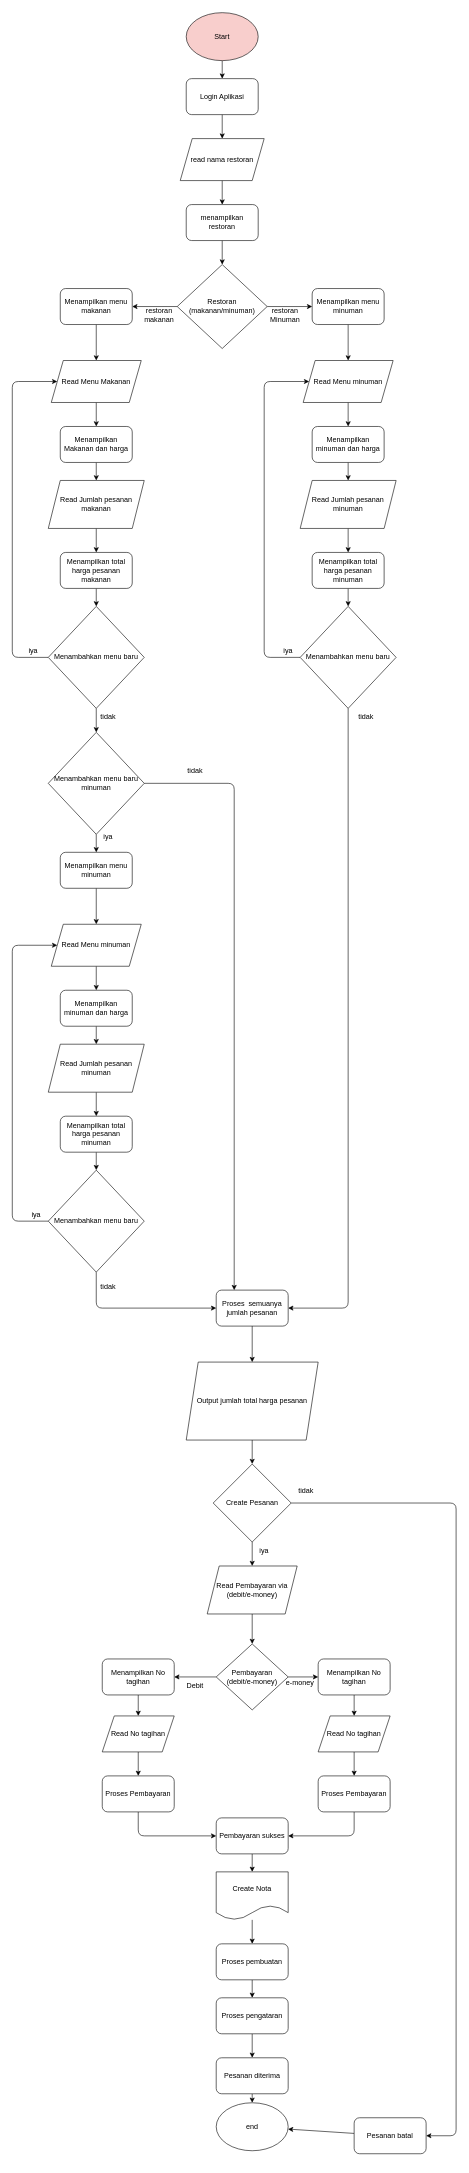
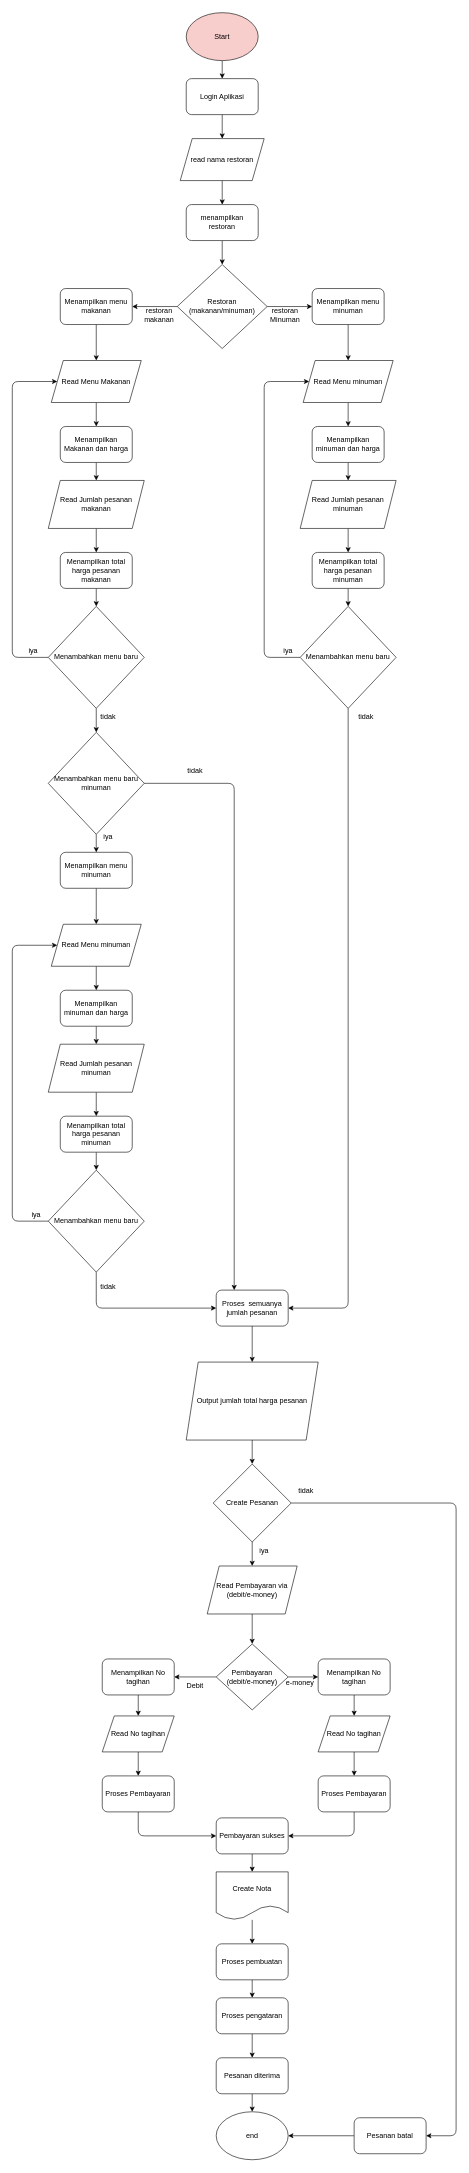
node "end": moved (252, 2127) -> (252, 2136)
